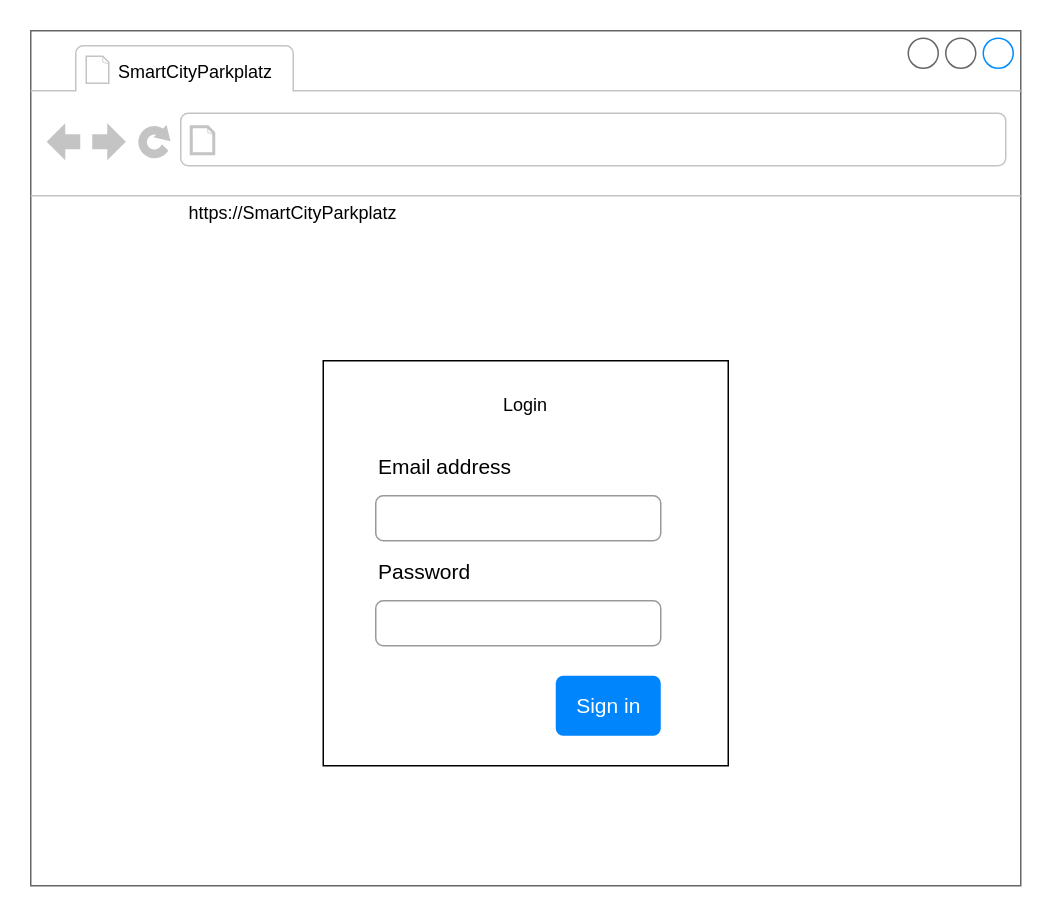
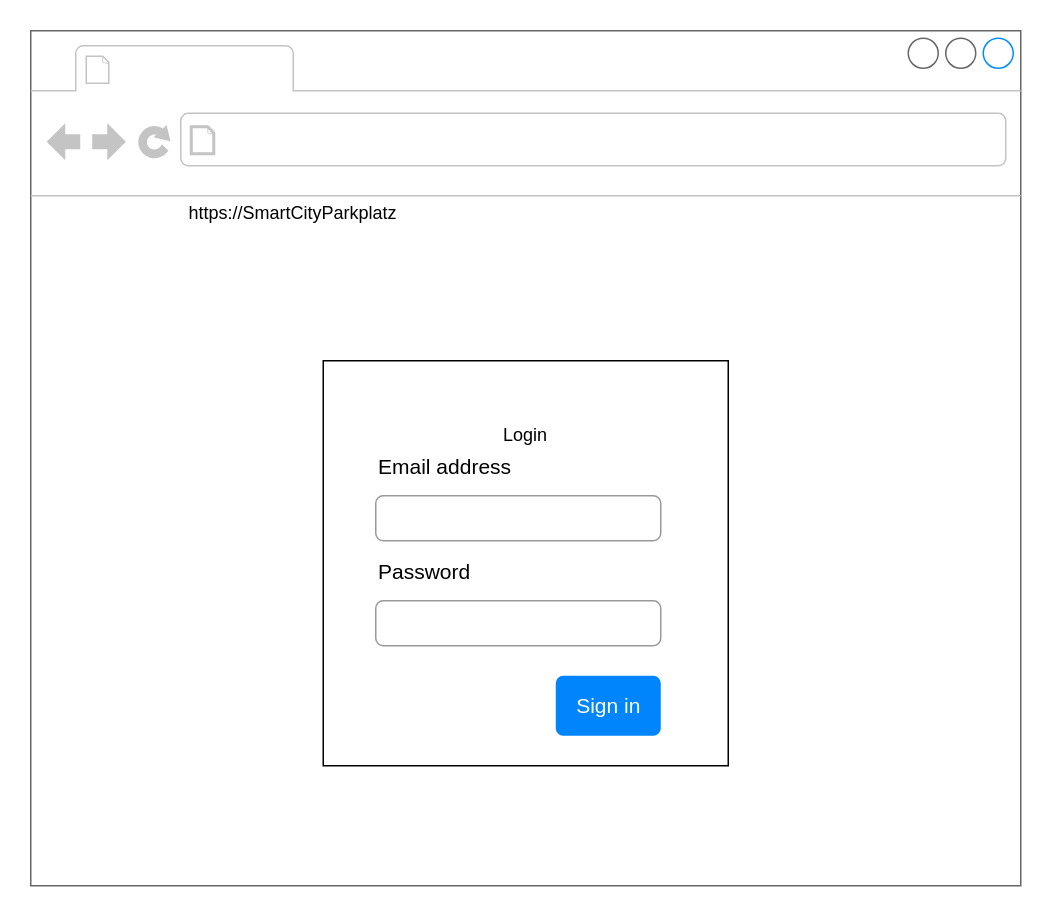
node "SmartCityParkplatz": removed
node "Login": moved (526, 406) -> (526, 436)
